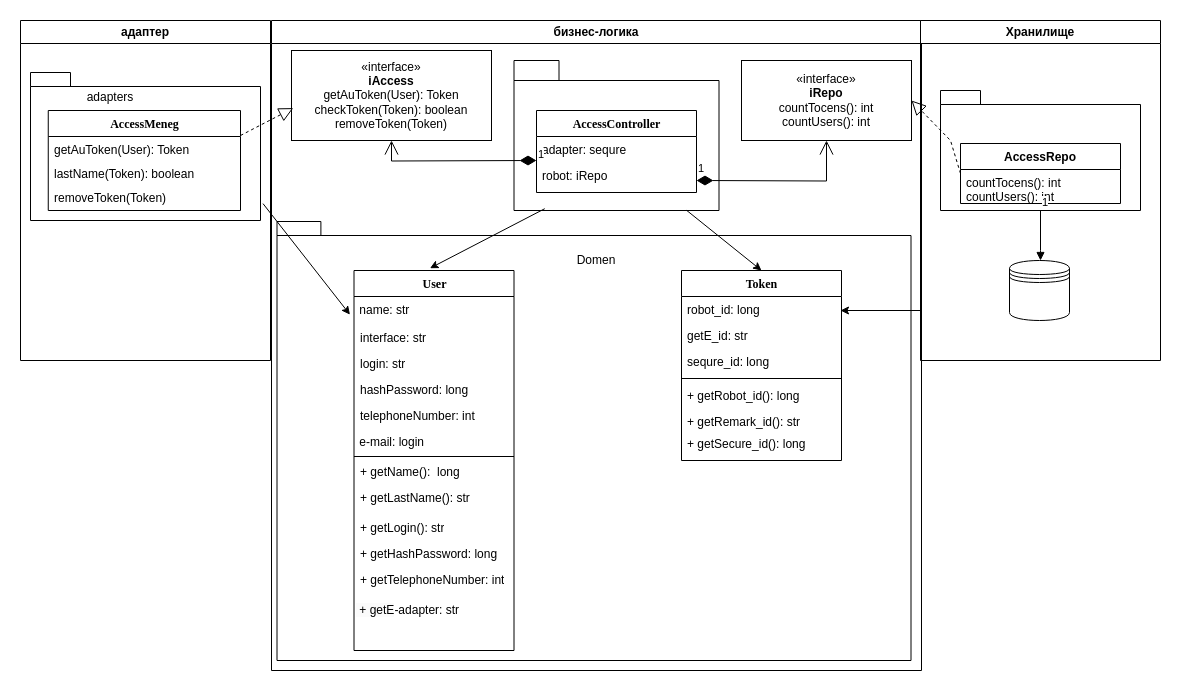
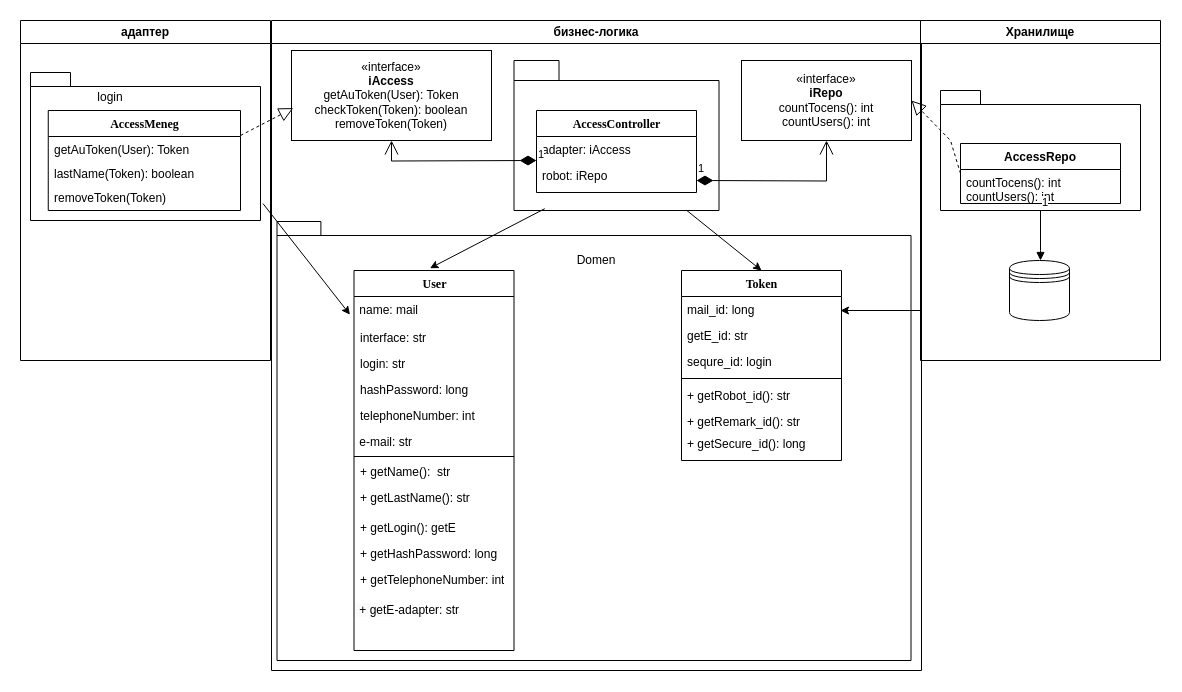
node "adapters": label "adapters" -> "login"
node "adapter: sequre": label "adapter: sequre" -> "adapter: iAccess"
node "name: str": label "name: str" -> "name: mail"
node "robot_id: long": label "robot_id: long" -> "mail_id: long"
node "sequre_id: long": label "sequre_id: long" -> "sequre_id: login"
node "+ getRobot_id(): long": label "+ getRobot_id(): long" -> "+ getRobot_id(): str"
node "e-mail: login": label "e-mail: login" -> "e-mail: str"
node "+ getName(): long": label "+ getName(): long" -> "+ getName(): str"
node "+ getLogin(): str": label "+ getLogin(): str" -> "+ getLogin(): getE"
